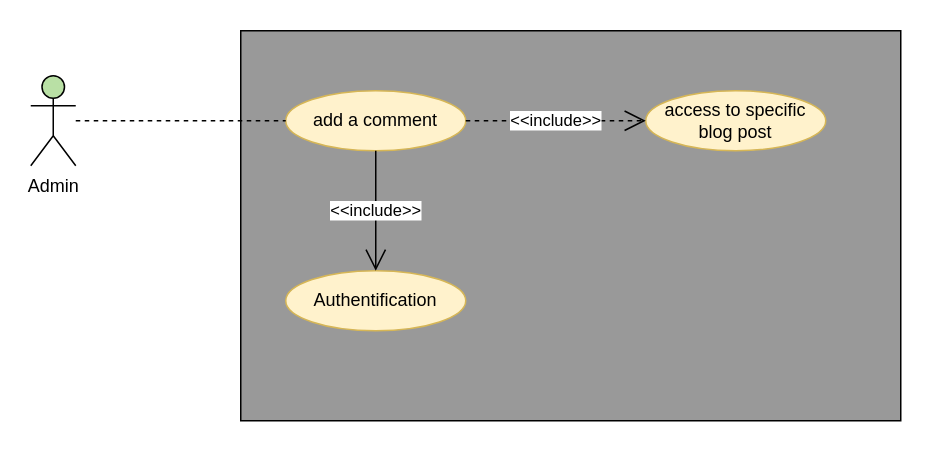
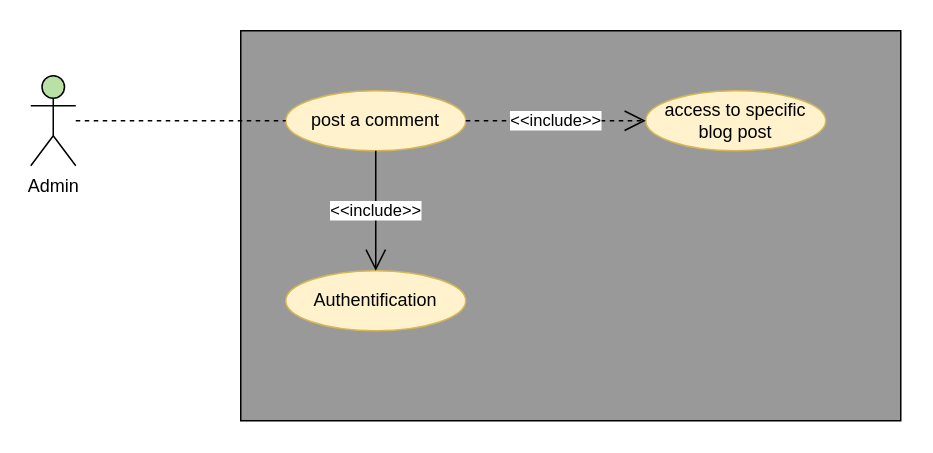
node "add a comment": label "add a comment" -> "post a comment"
